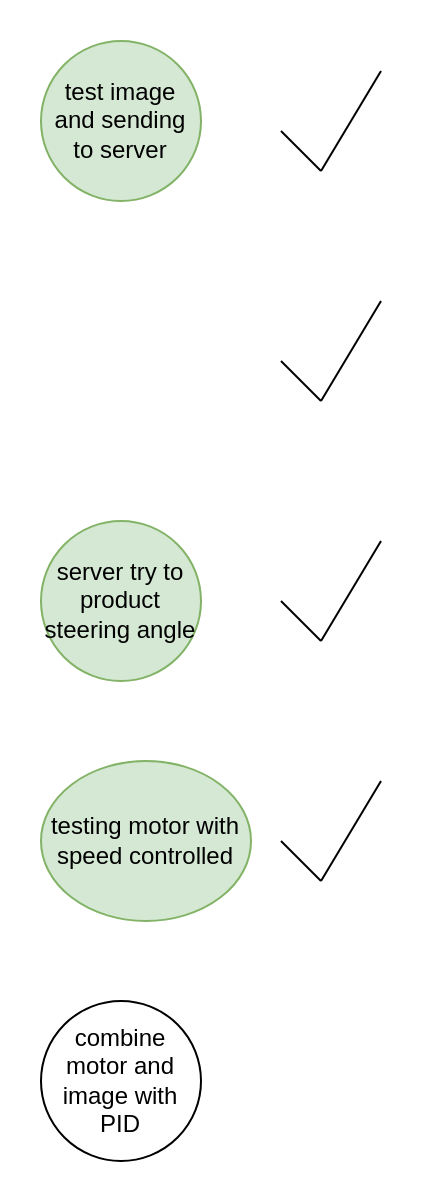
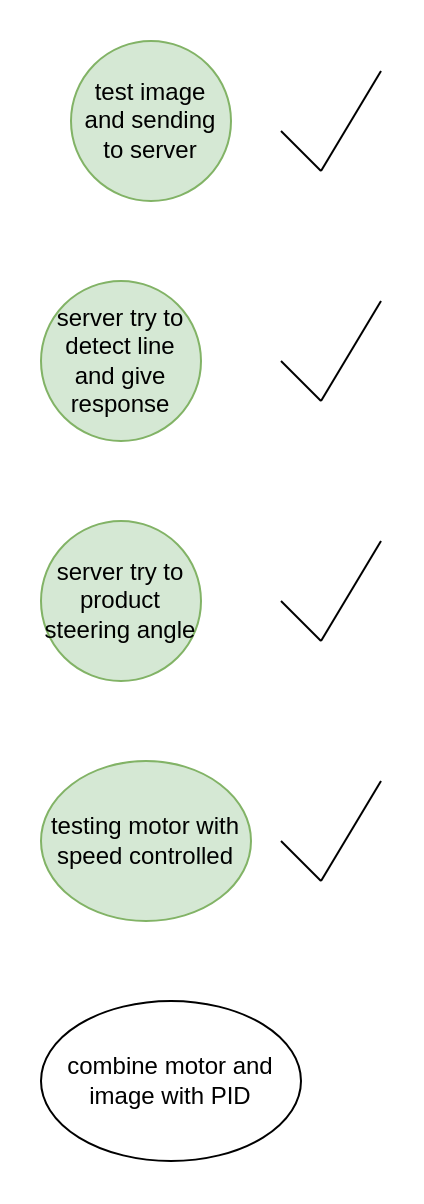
node "test image and sending to server": moved (121, 121) -> (151, 121)
node "server try to detect line and give response": added
node "combine motor and image with PID": size 160x160 -> 260x160
